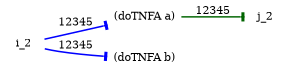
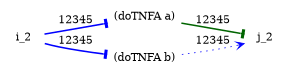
edge "(doTNFA b)" -> "j_2": added, label "12345"
